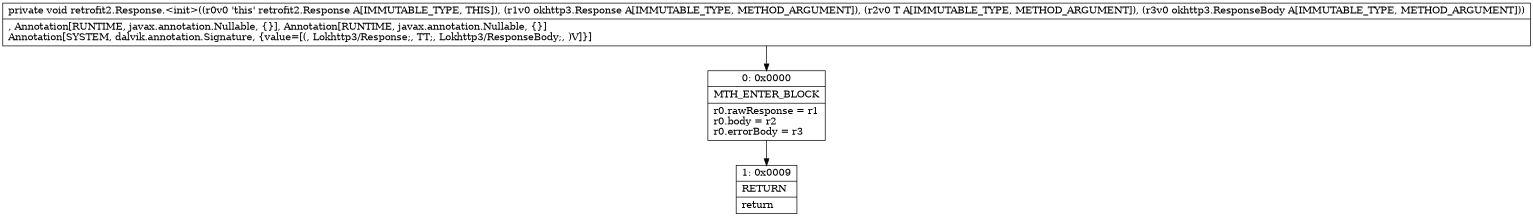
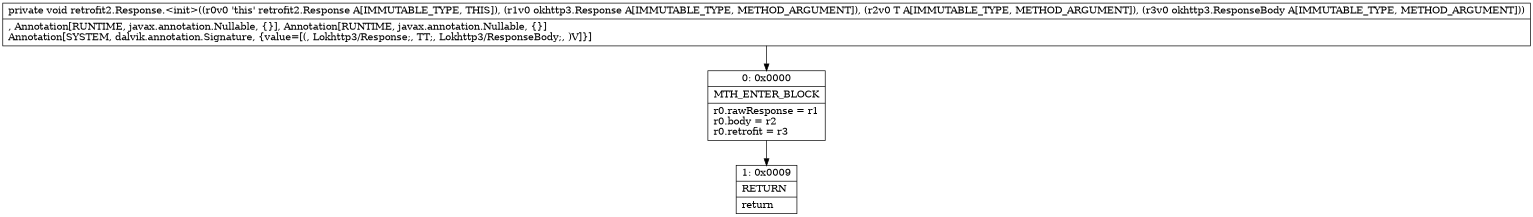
node "0: 0x0000": text "r0.errorBody = r3" -> "r0.retrofit = r3"
